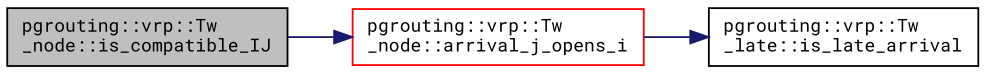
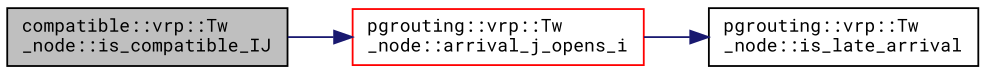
node "pgrouting::vrp::Tw _node::is_compatible_IJ": label "pgrouting::vrp::Tw _node::is_compatible_IJ" -> "compatible::vrp::Tw _node::is_compatible_IJ"
node "pgrouting::vrp::Tw _late::is_late_arrival": label "pgrouting::vrp::Tw _late::is_late_arrival" -> "pgrouting::vrp::Tw _node::is_late_arrival"
